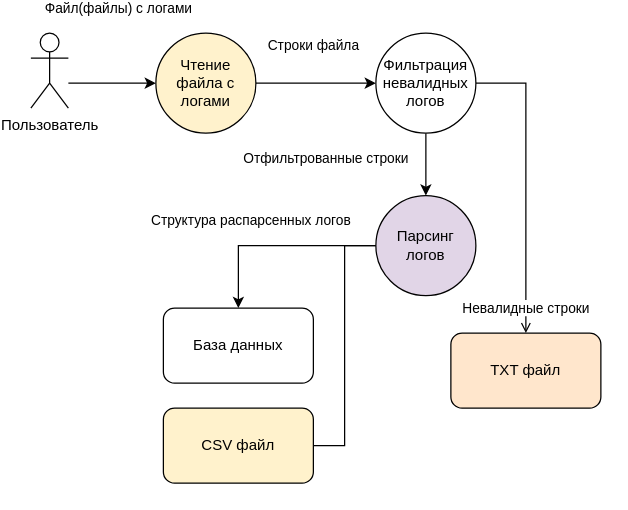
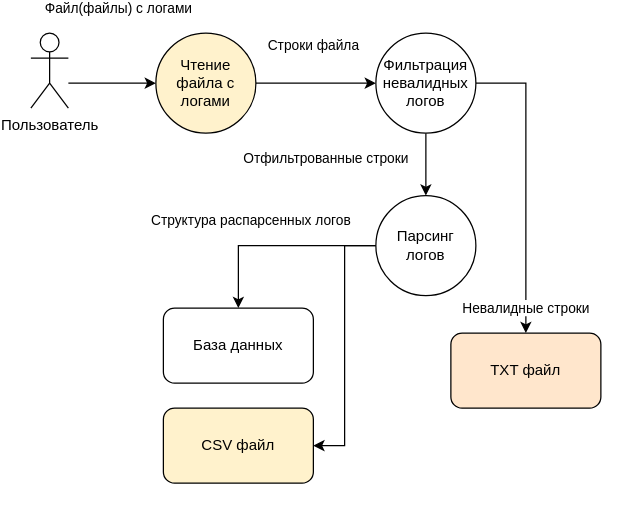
node "Парсинг логов": fillcolor #e1d5e7 -> #ffffff
edge "Фильтрация невалидных логов" -> "TXT файл": arrowhead open -> classic
edge "Парсинг логов" -- "CSV файл": arrowhead none -> classic
